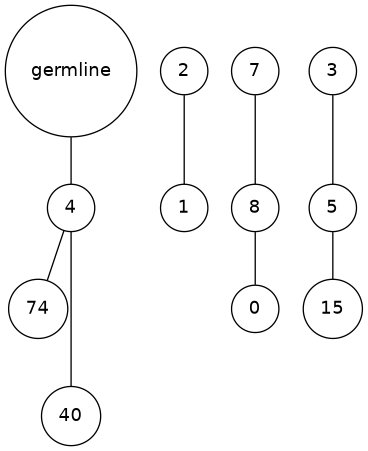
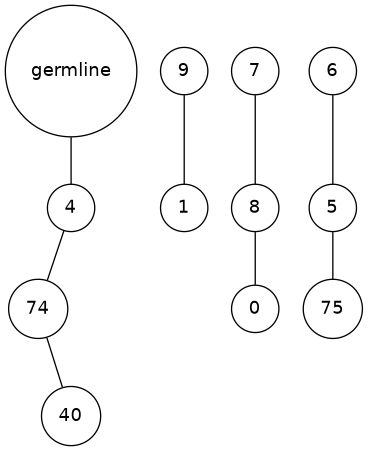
node "2": label "2" -> "9"
node "3": label "3" -> "6"
edge "4" -- "40": now "74" -- "40"
node "15": label "15" -> "75"
